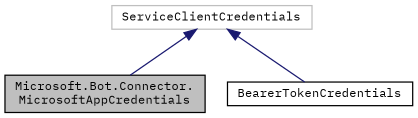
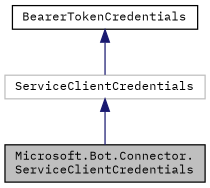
edge "BearerTokenCredentials" -> "ServiceClientCredentials": reversed
node "Microsoft.Bot.Connector. MicrosoftAppCredentials": label "Microsoft.Bot.Connector. MicrosoftAppCredentials" -> "Microsoft.Bot.Connector. ServiceClientCredentials"
